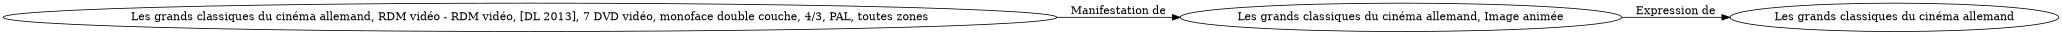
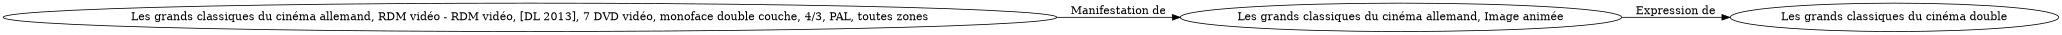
node "Les grands classiques du cinéma allemand": label "Les grands classiques du cinéma allemand" -> "Les grands classiques du cinéma double"
